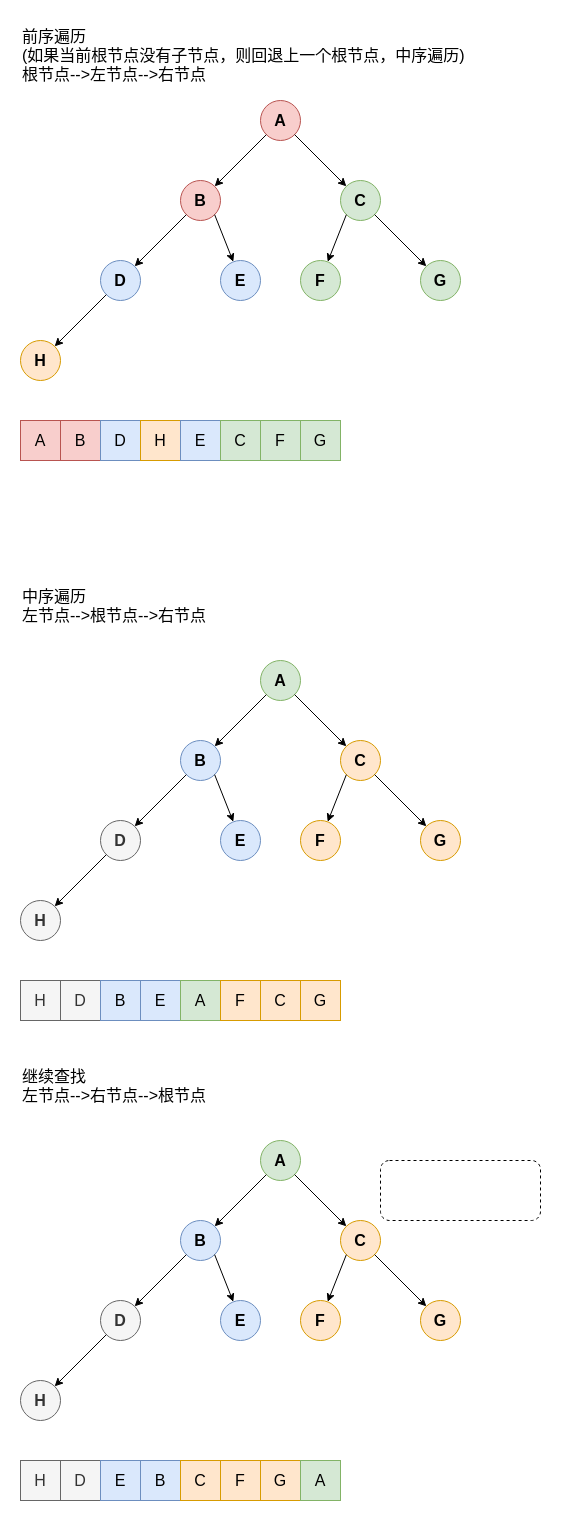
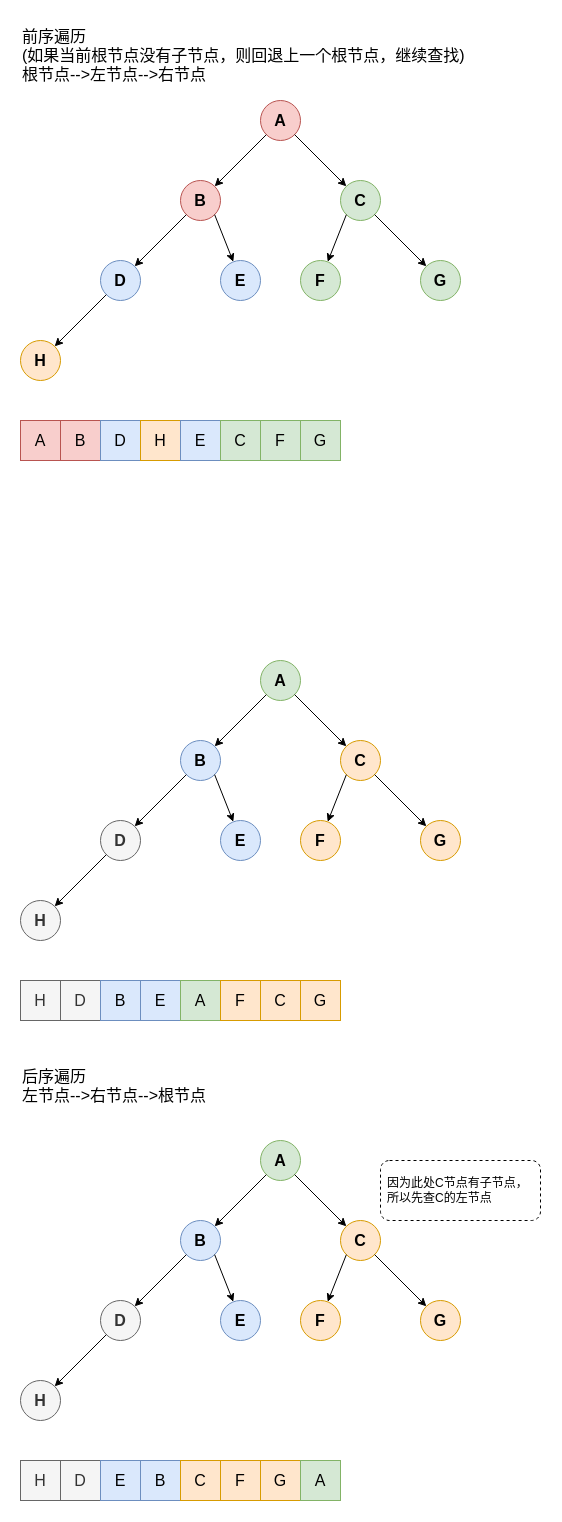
node "前序遍历 (如果当前根节点没有子节点，则回退上一个根节点，中序遍历) 根节点-->左节点-->右节点": label "前序遍历 (如果当前根节点没有子节点，则回退上一个根节点，中序遍历) 根节点-->左节点-->右节点" -> "前序遍历 (如果当前根节点没有子节点，则回退上一个根节点，继续查找) 根节点-->左节点-->右节点"
node "中序遍历 左节点-->根节点-->右节点": removed
node "继续查找 左节点-->右节点-->根节点": label "继续查找 左节点-->右节点-->根节点" -> "后序遍历 左节点-->右节点-->根节点"
node "因为此处C节点有子节点，所以先查C的左节点": added
